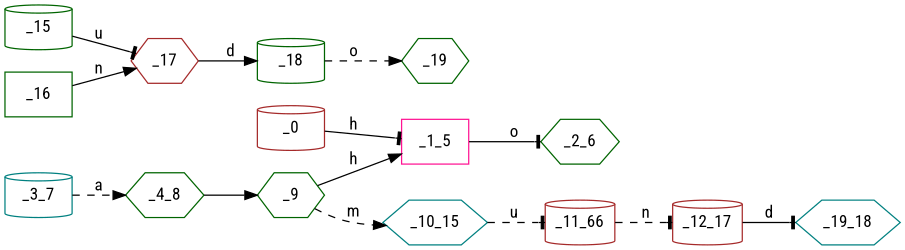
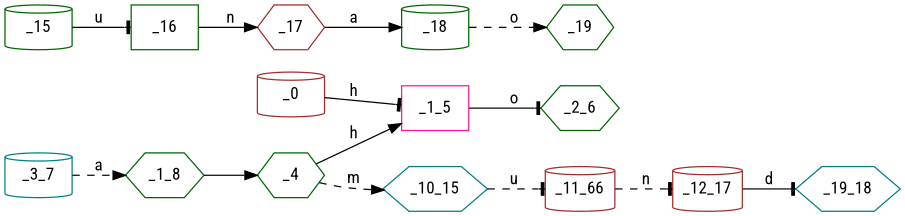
edge "_15" -> "_17": now "_15" -> "_16"
edge "_17" -> "_18": label "d" -> "a"
node "_4_8": label "_4_8" -> "_1_8"
node "_9": label "_9" -> "_4"
